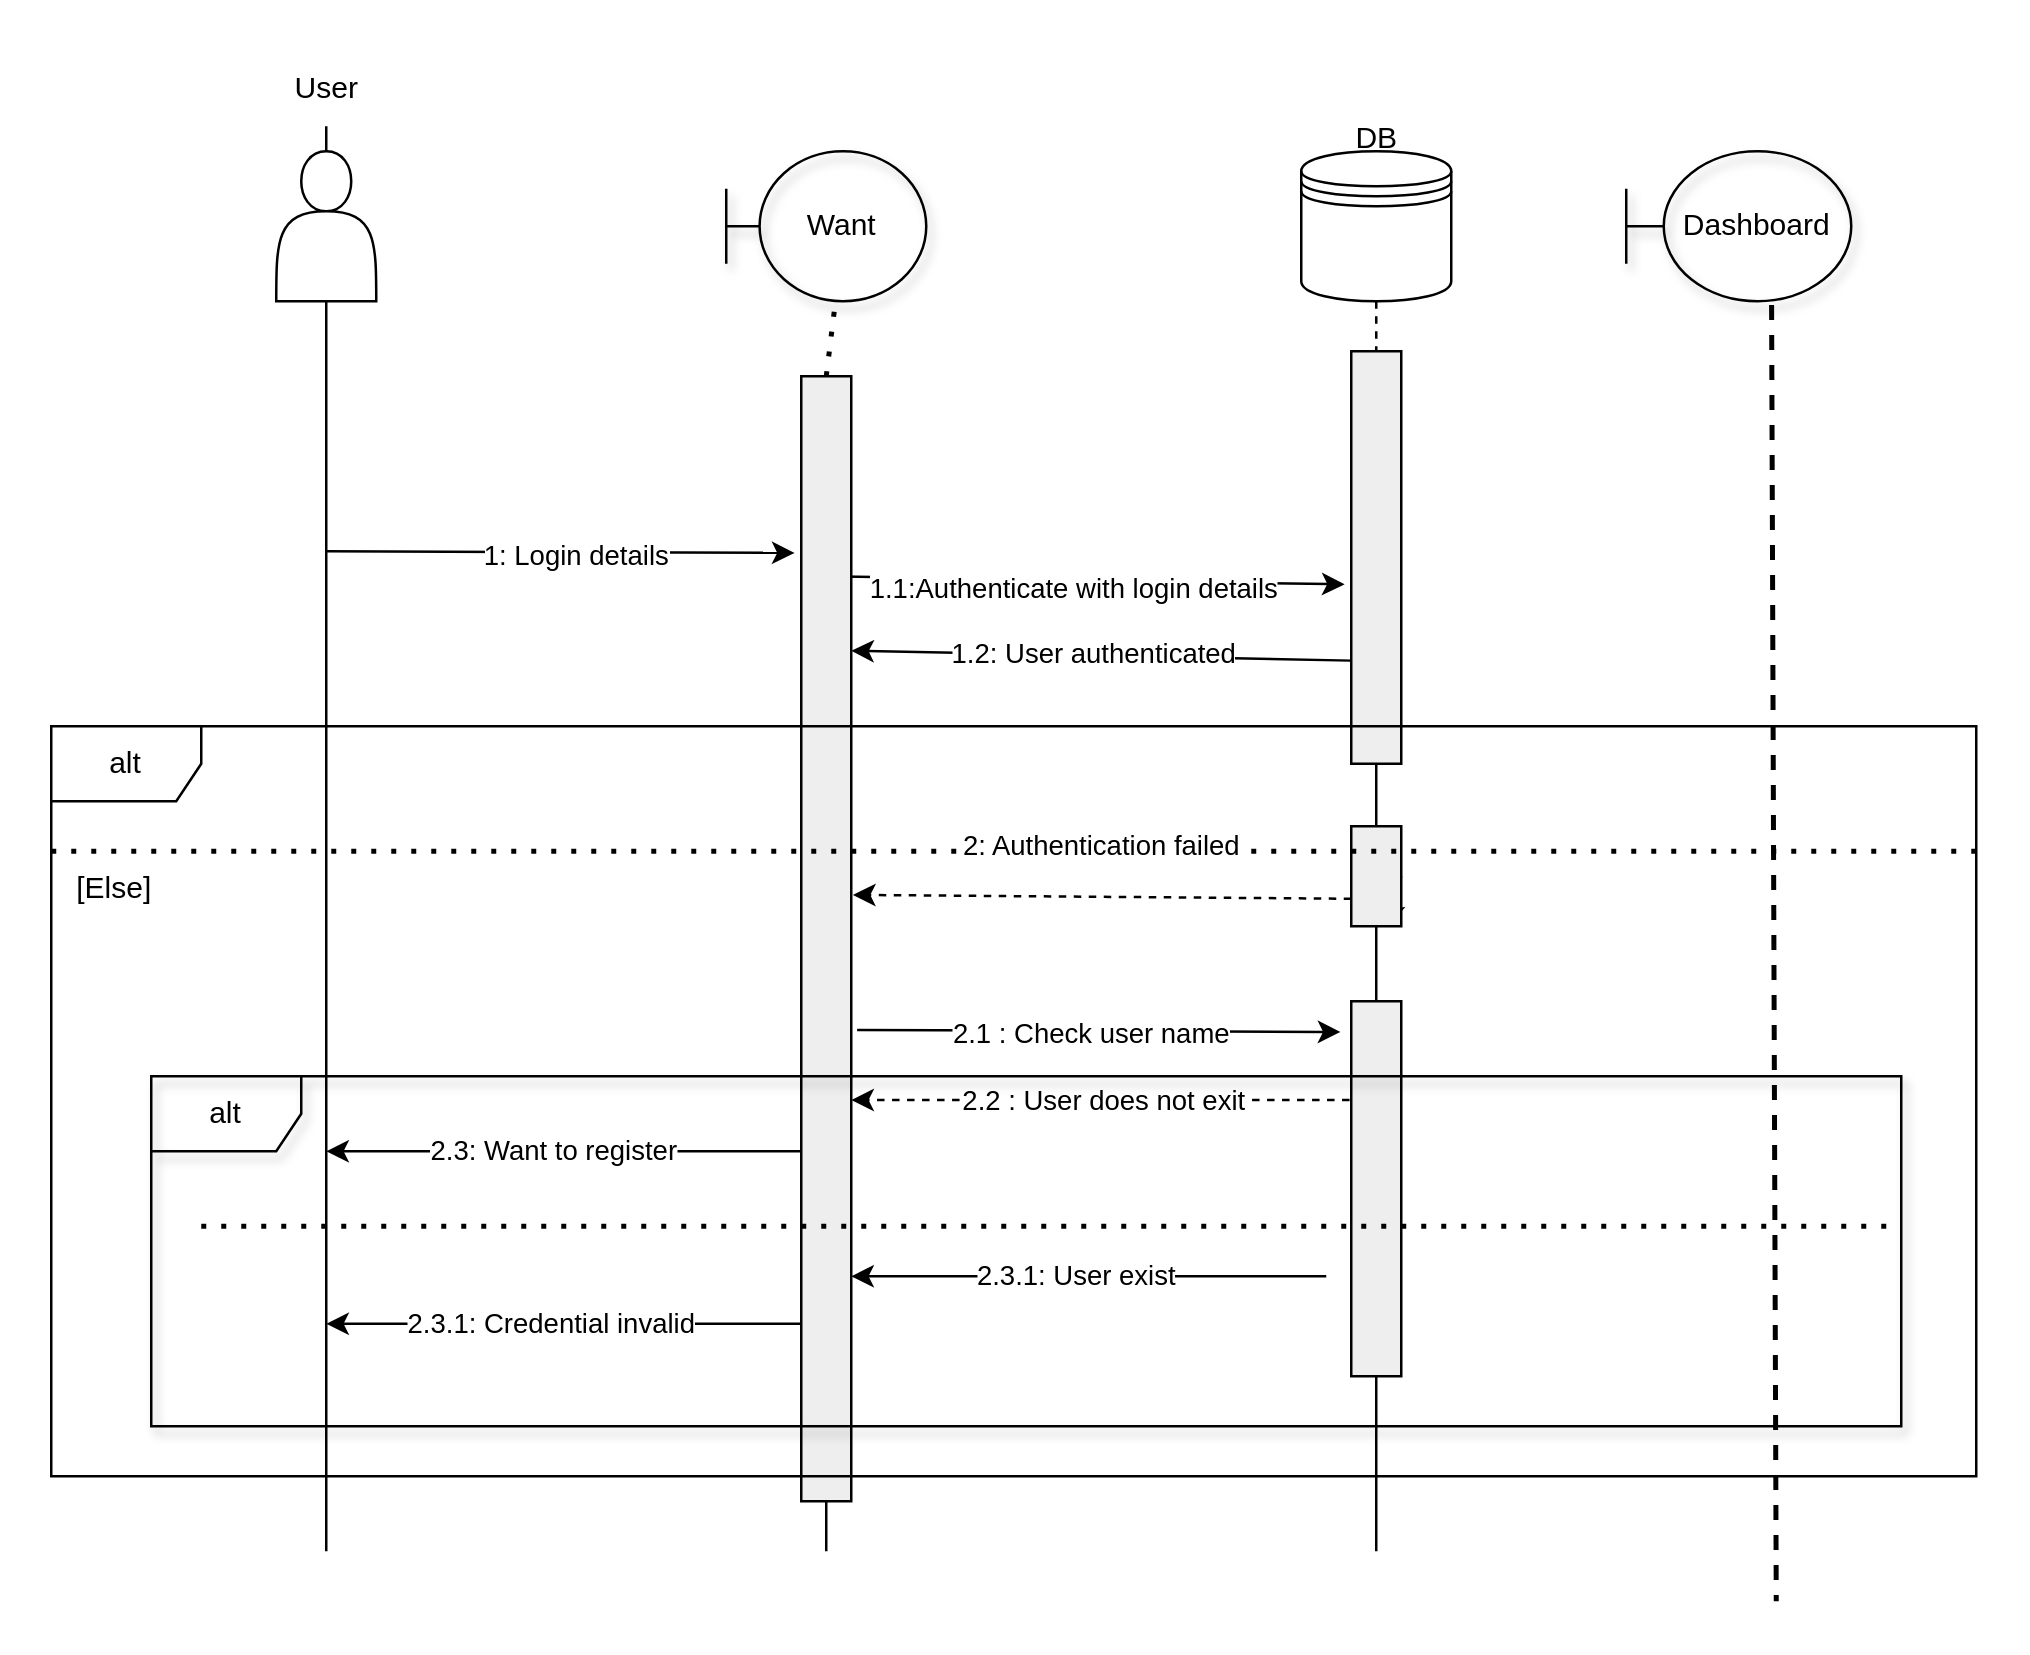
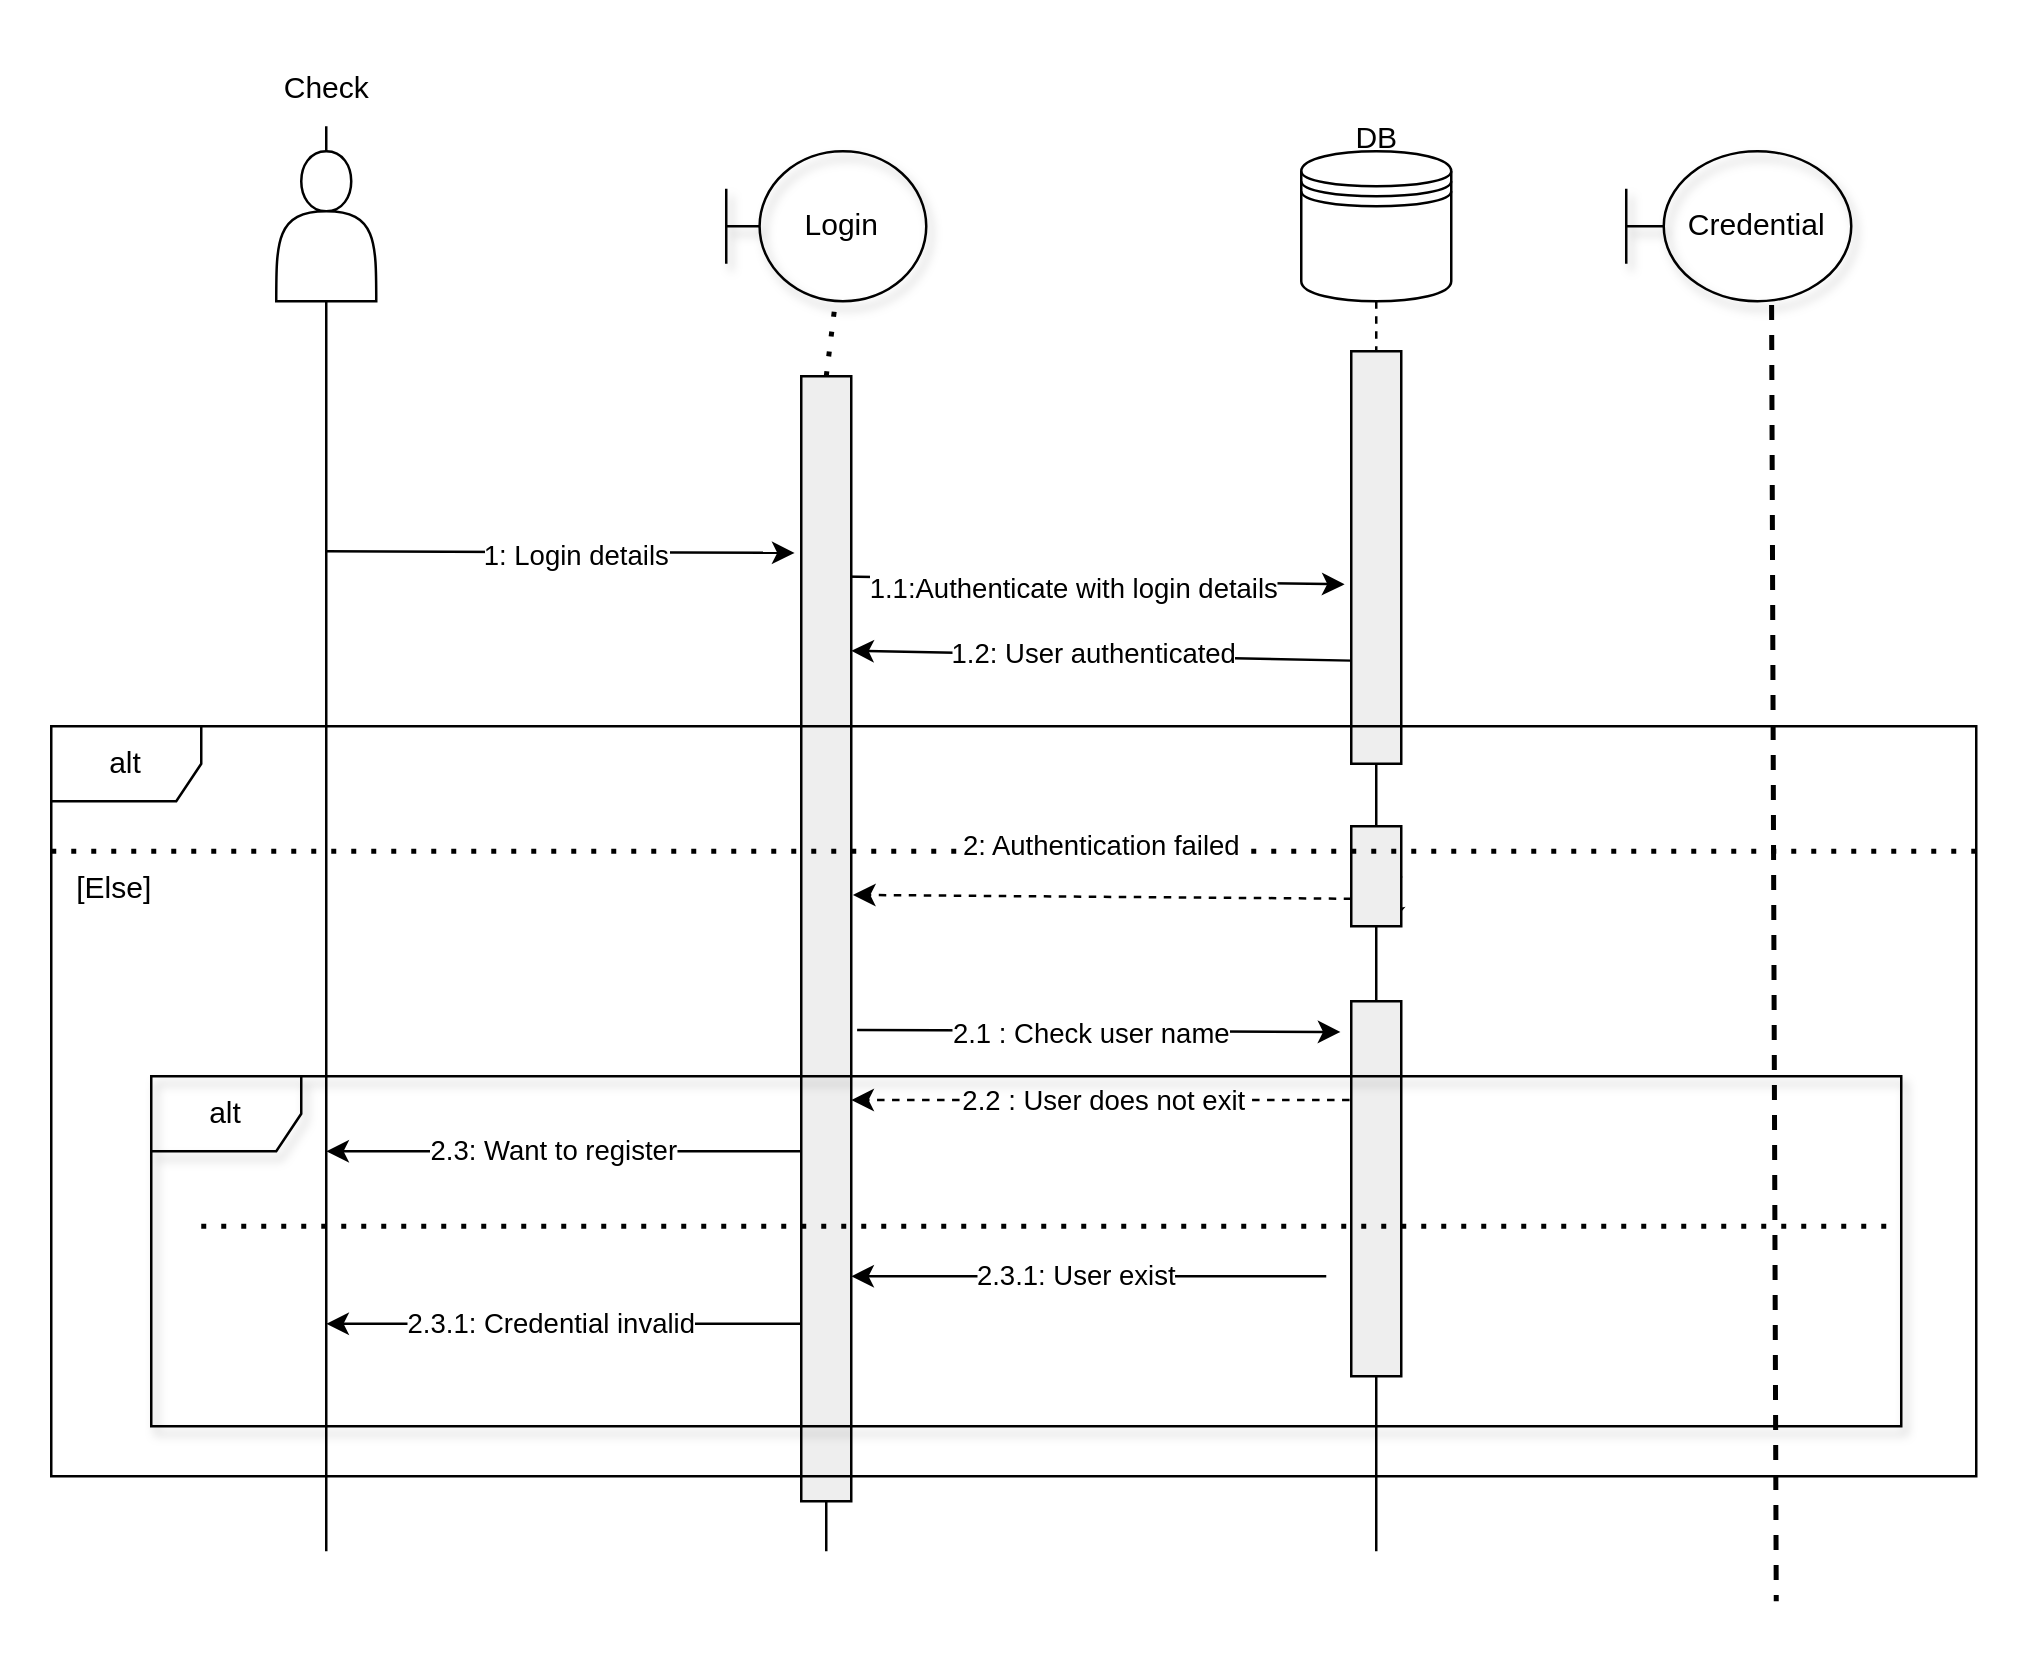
node "User": label "User" -> "Check"
node "Want": label "Want" -> "Login"
node "Dashboard": label "Dashboard" -> "Credential"
